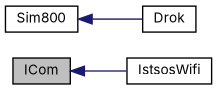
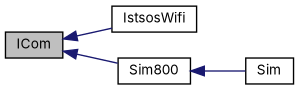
node "Drok": label "Drok" -> "Sim"
edge "Sim800" -> "ICom": added
